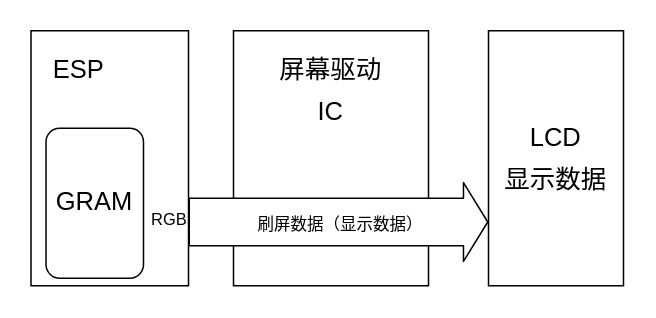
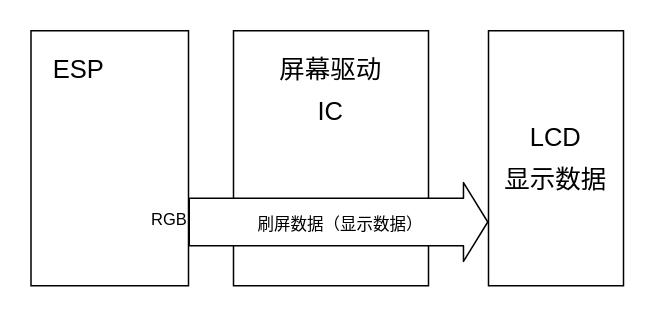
node "GRAM": removed
